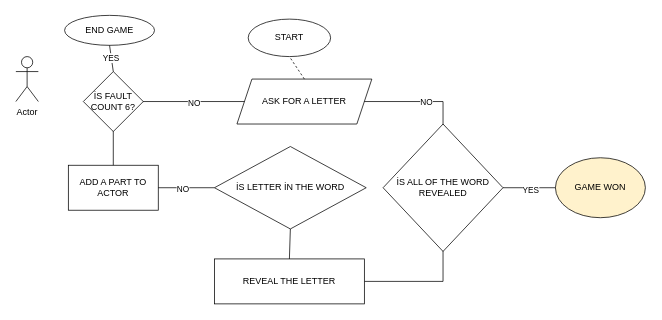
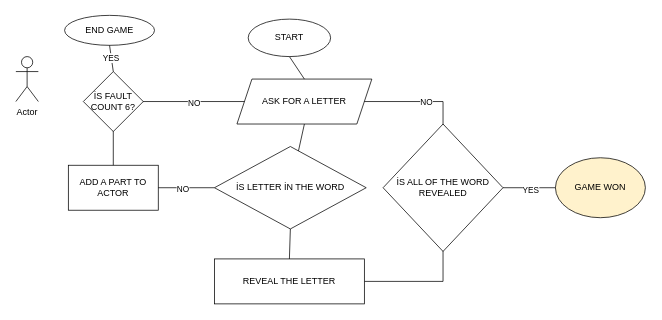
edge "START" -- "ASK FOR A LETTER": style dashed -> solid
edge "ASK FOR A LETTER" -- "İS LETTER İN THE WORD": added
